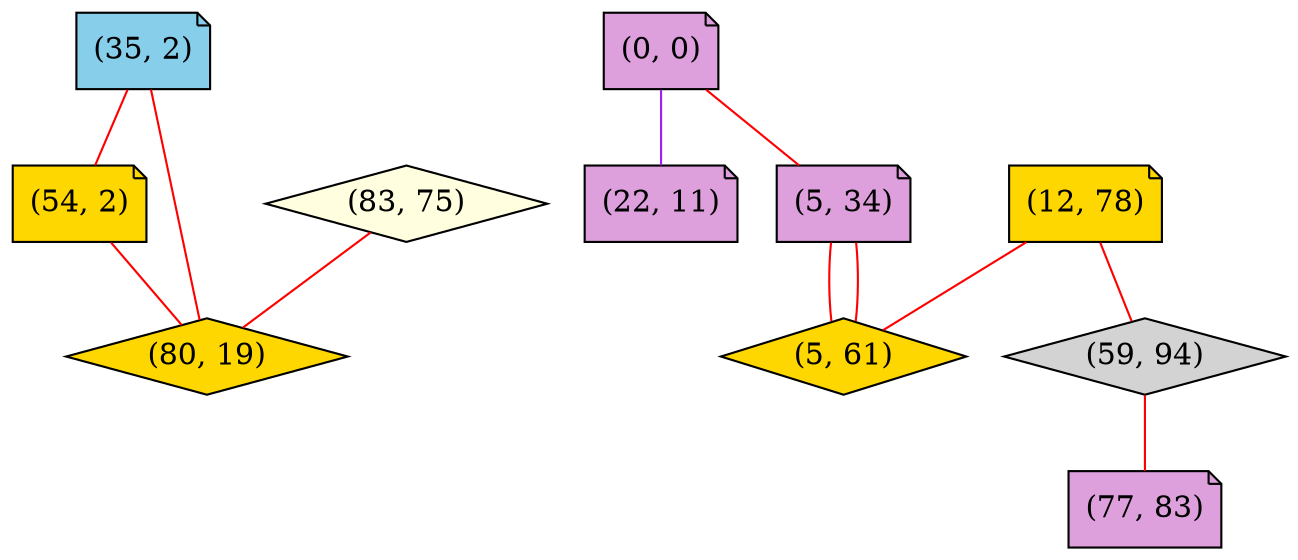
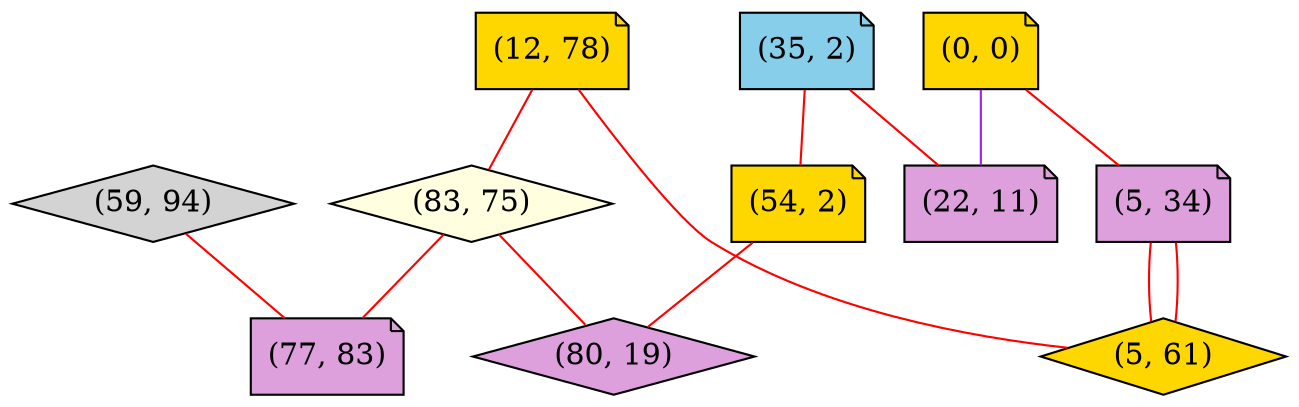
node "(0, 0)": fillcolor plum -> gold
edge "(35, 2)" -- "(80, 19)": now "(35, 2)" -- "(22, 11)"
edge "(83, 75)" -- "(77, 83)": added
edge "(12, 78)" -- "(59, 94)": now "(12, 78)" -- "(83, 75)"
node "(80, 19)": fillcolor gold -> plum
